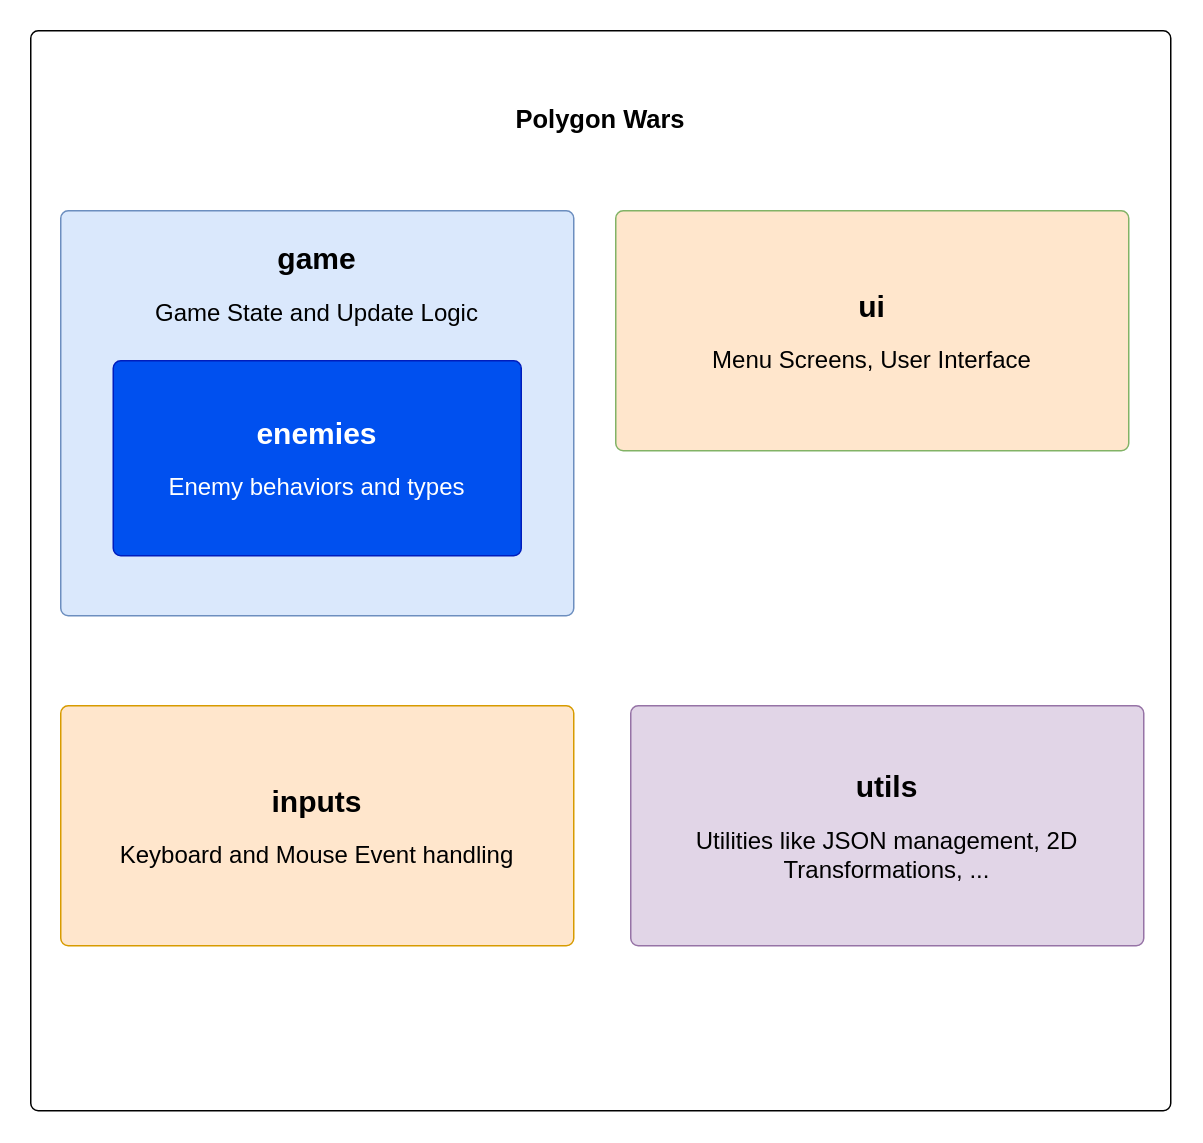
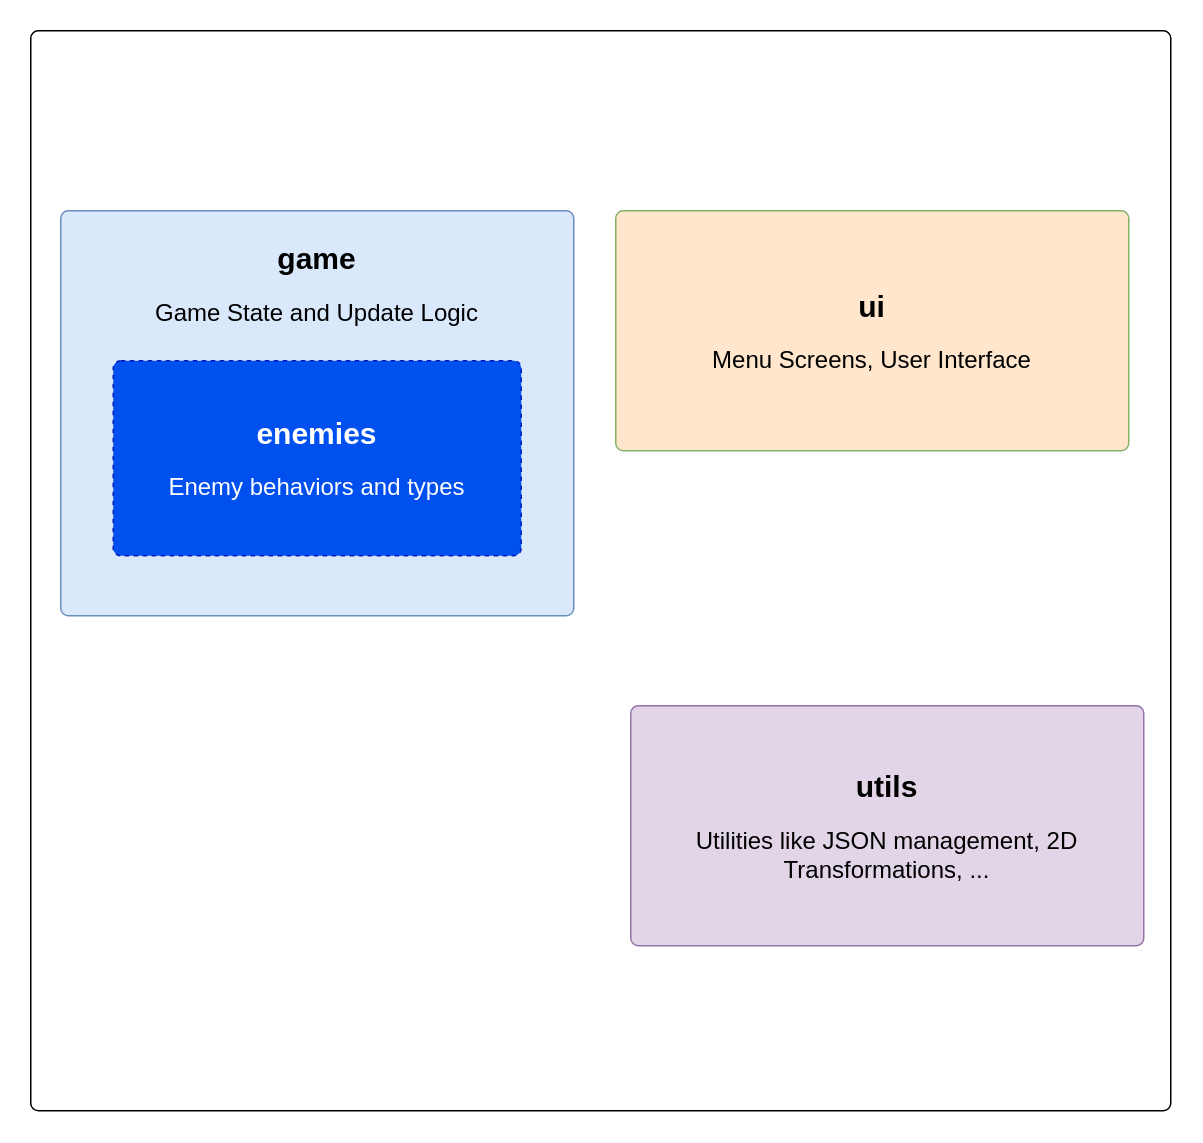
node "Polygon Wars": removed
node "enemies Enemy behaviors and types": style solid -> dashed
node "inputs Keyboard and Mouse Event handling": removed
